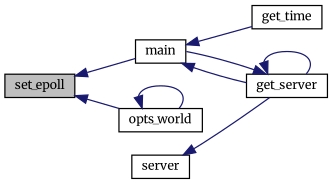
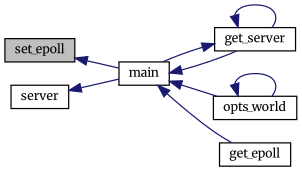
node "get_time": label "get_time" -> "get_epoll"
edge "opts_world" -> "set_epoll": now "opts_world" -> "main"
edge "get_server" -> "server": now "main" -> "server"
